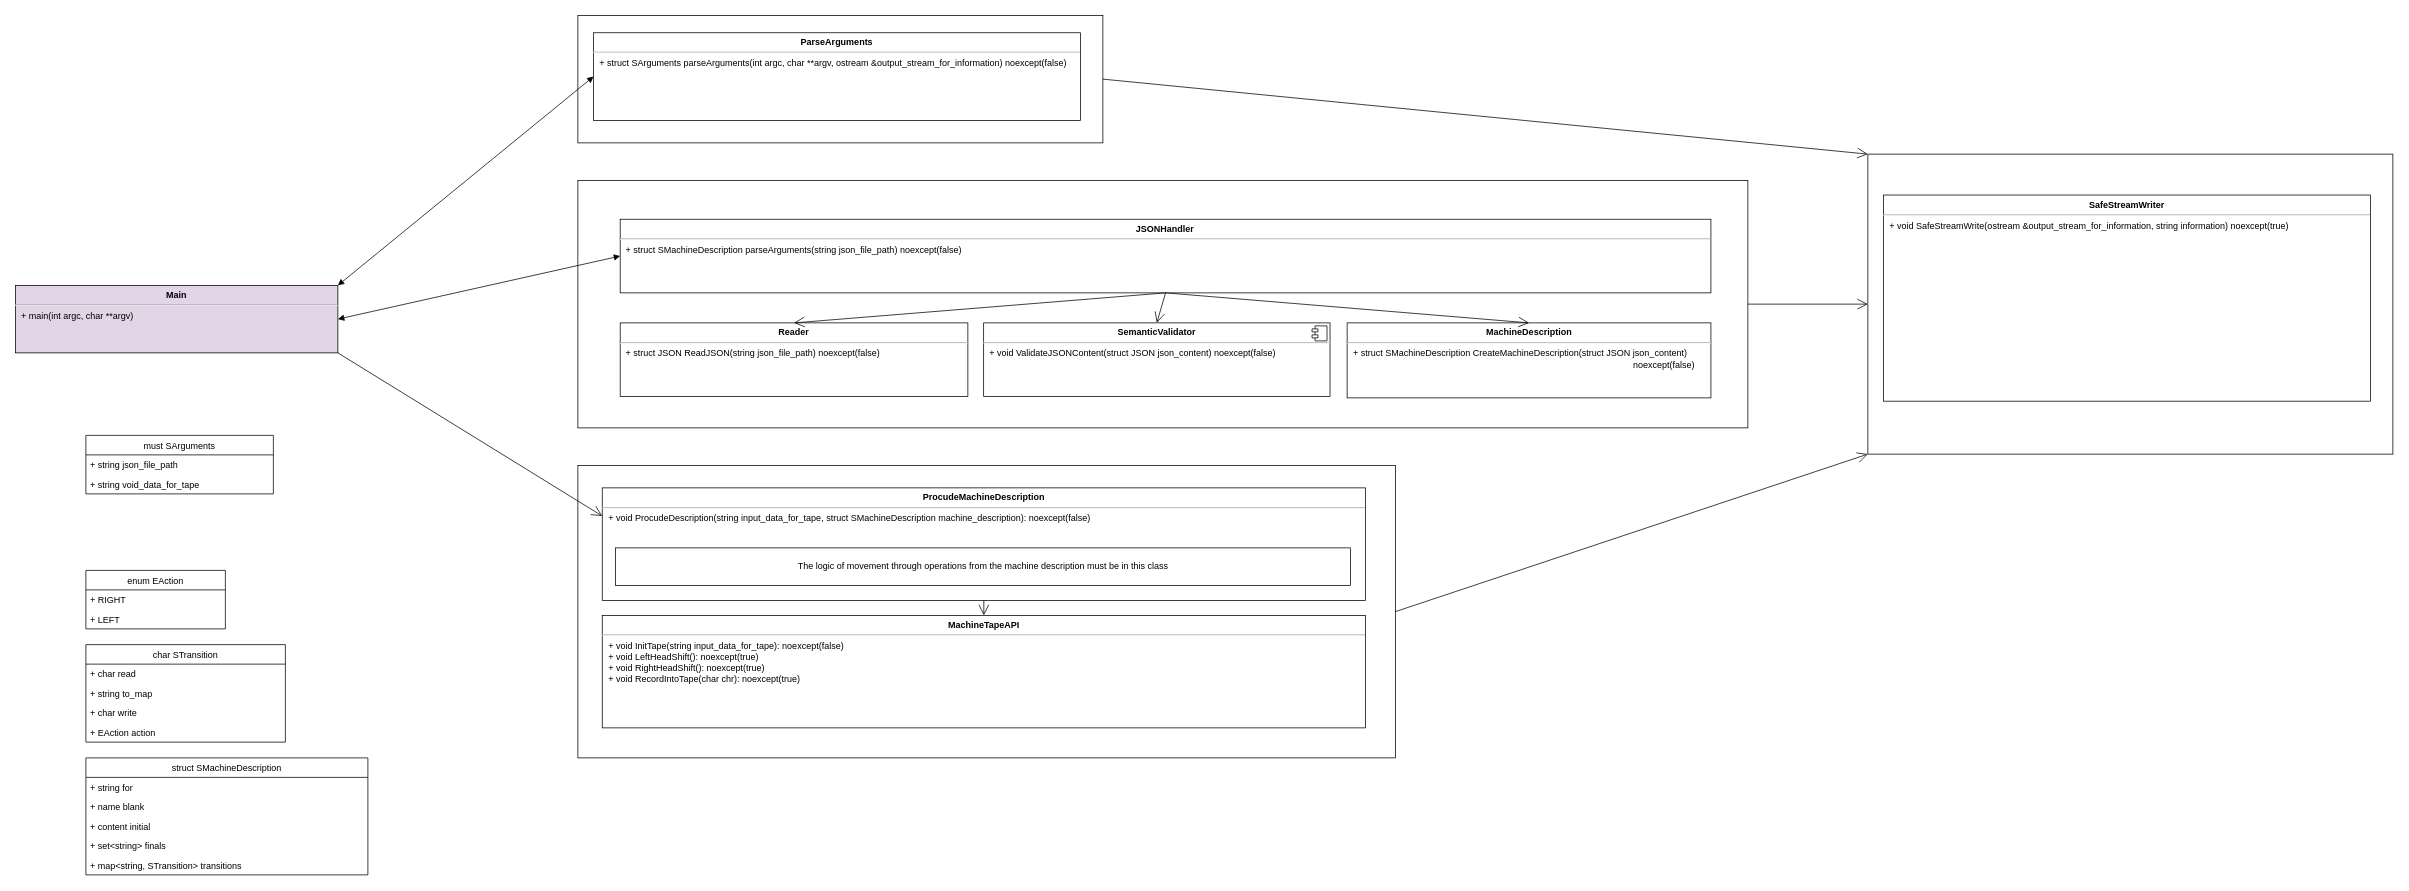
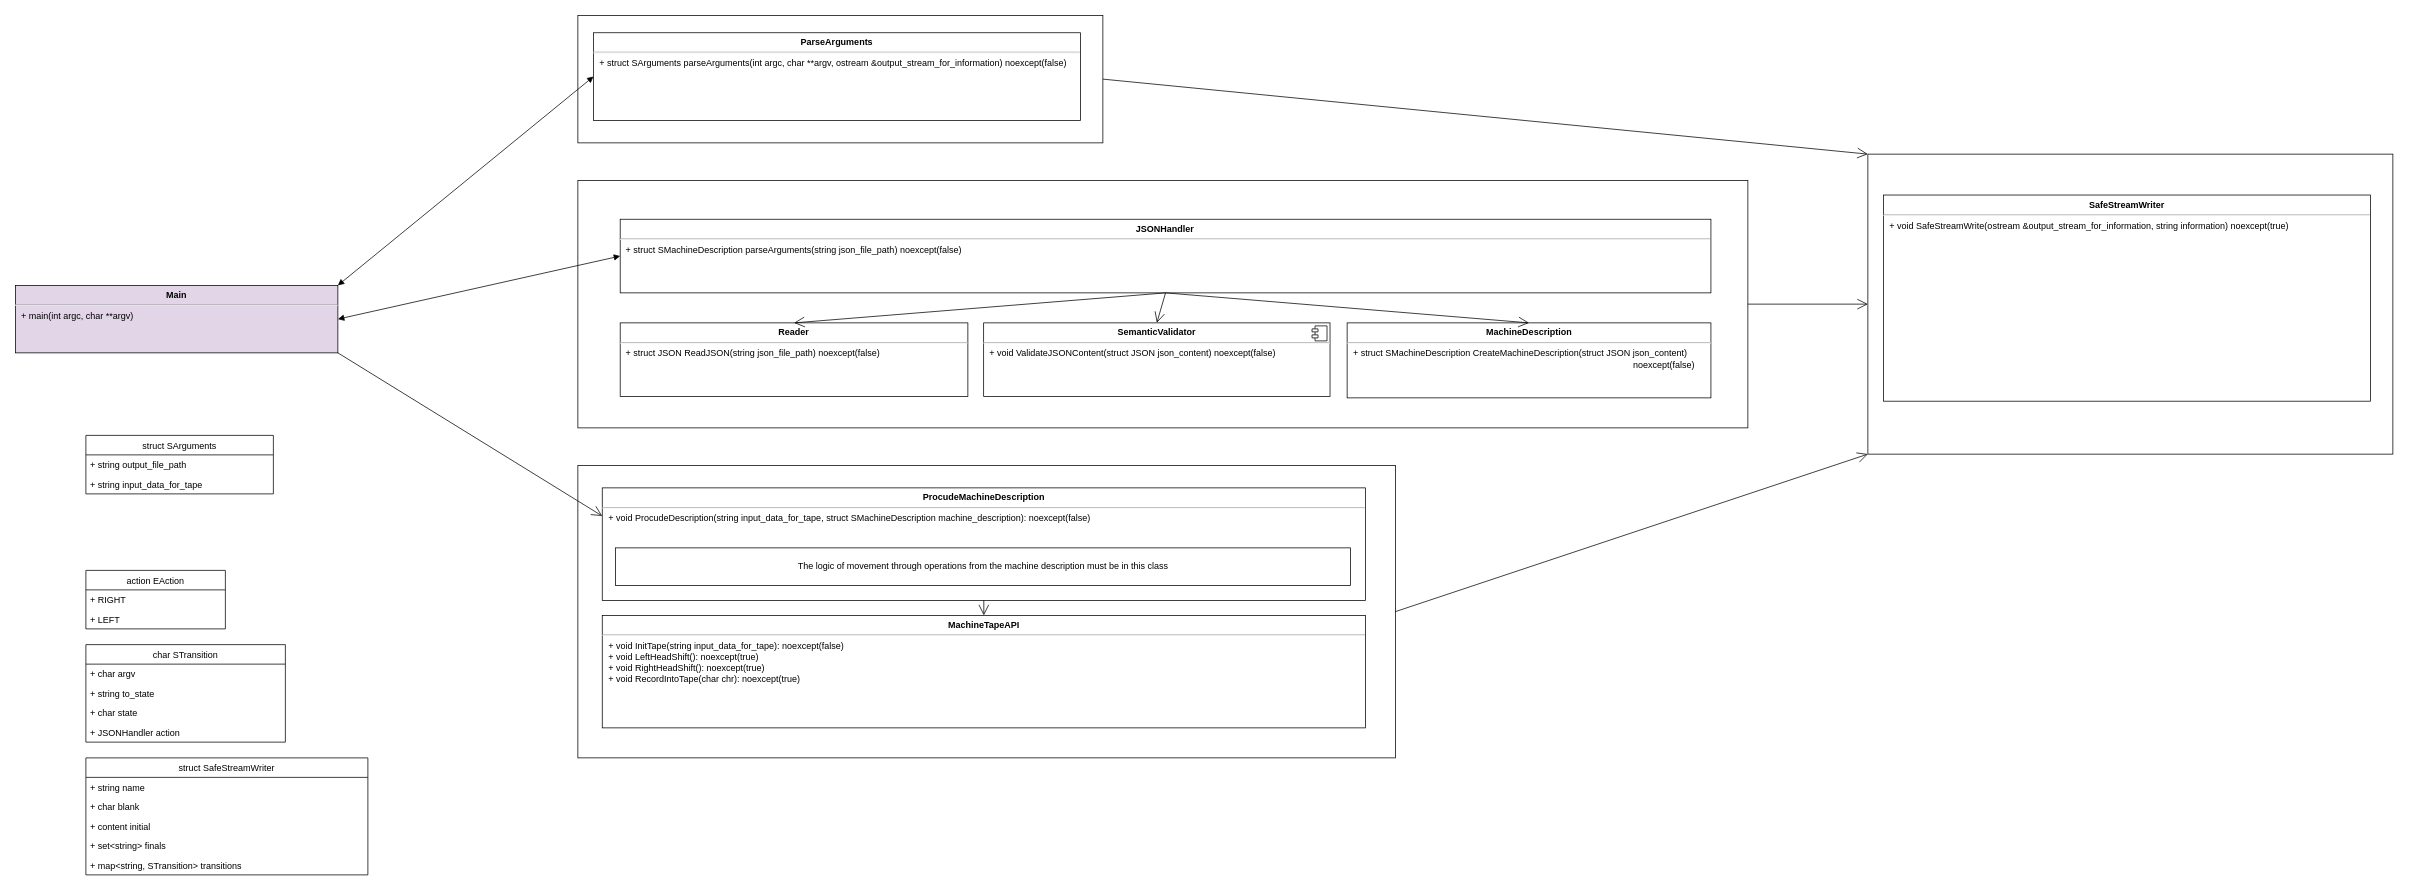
node "must SArguments": label "must SArguments" -> "struct SArguments"
node "+ string json_file_path": label "+ string json_file_path" -> "+ string output_file_path"
node "+ string void_data_for_tape": label "+ string void_data_for_tape" -> "+ string input_data_for_tape"
node "enum EAction": label "enum EAction" -> "action EAction"
node "+ char read": label "+ char read" -> "+ char argv"
node "+ string to_map": label "+ string to_map" -> "+ string to_state"
node "+ char write": label "+ char write" -> "+ char state"
node "+ EAction action": label "+ EAction action" -> "+ JSONHandler action"
node "struct SMachineDescription": label "struct SMachineDescription" -> "struct SafeStreamWriter"
node "+ string for": label "+ string for" -> "+ string name"
node "+ name blank": label "+ name blank" -> "+ char blank"
